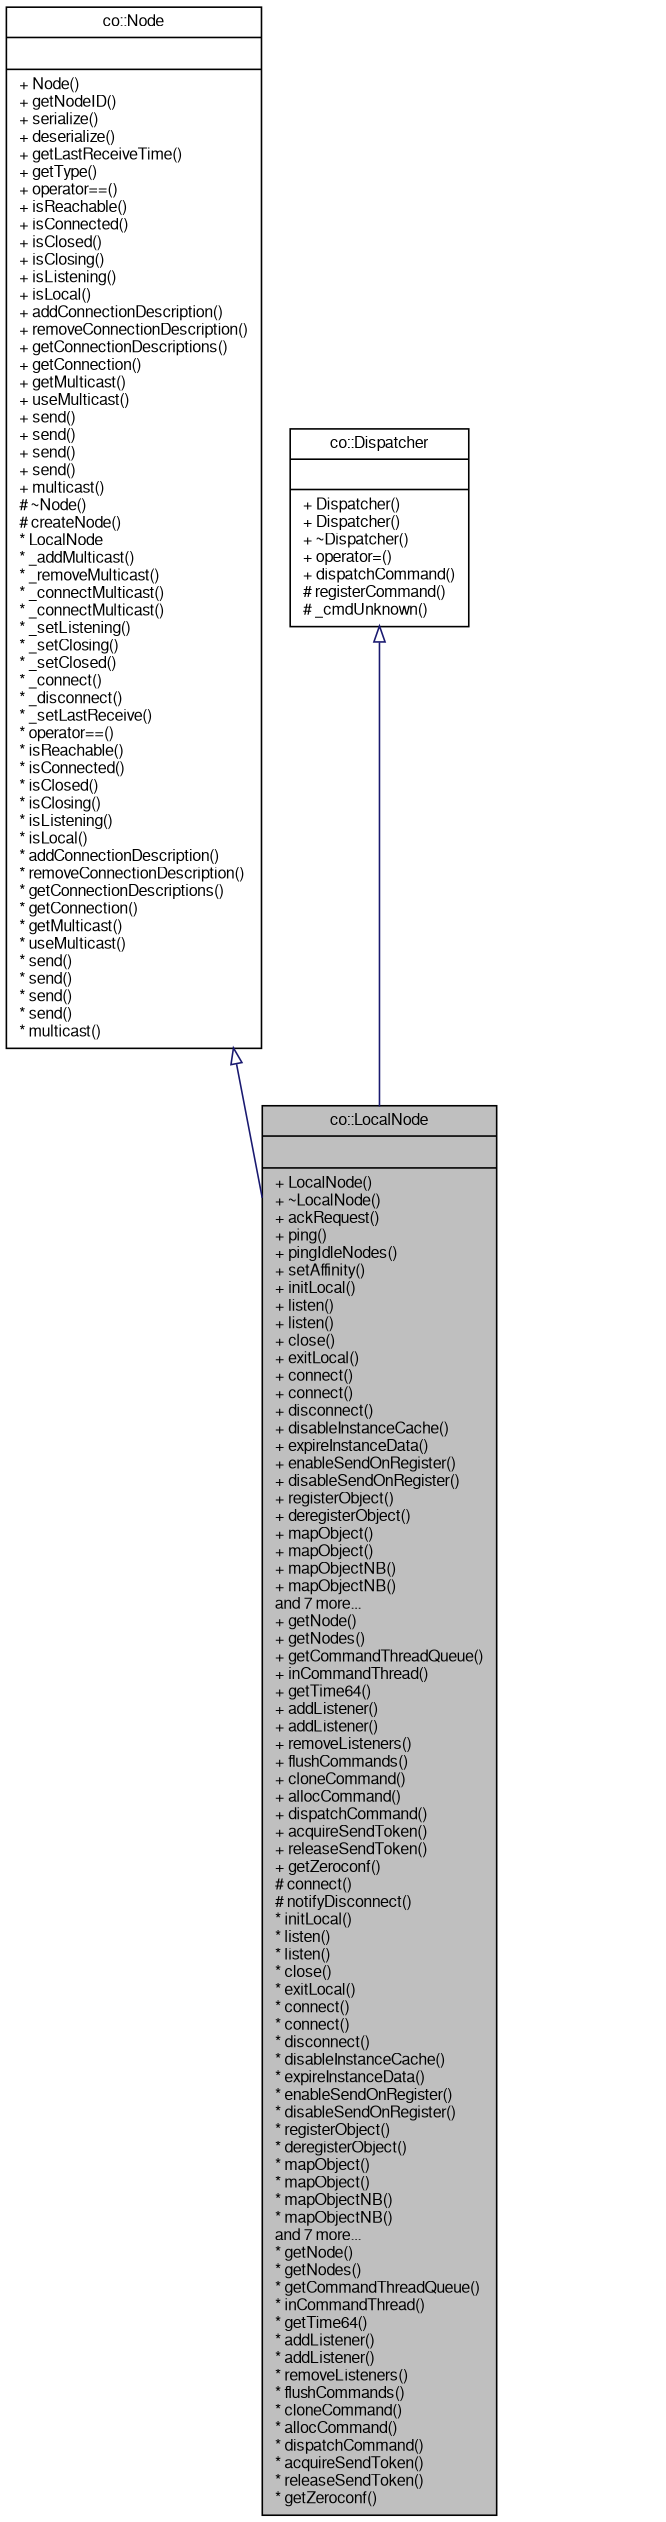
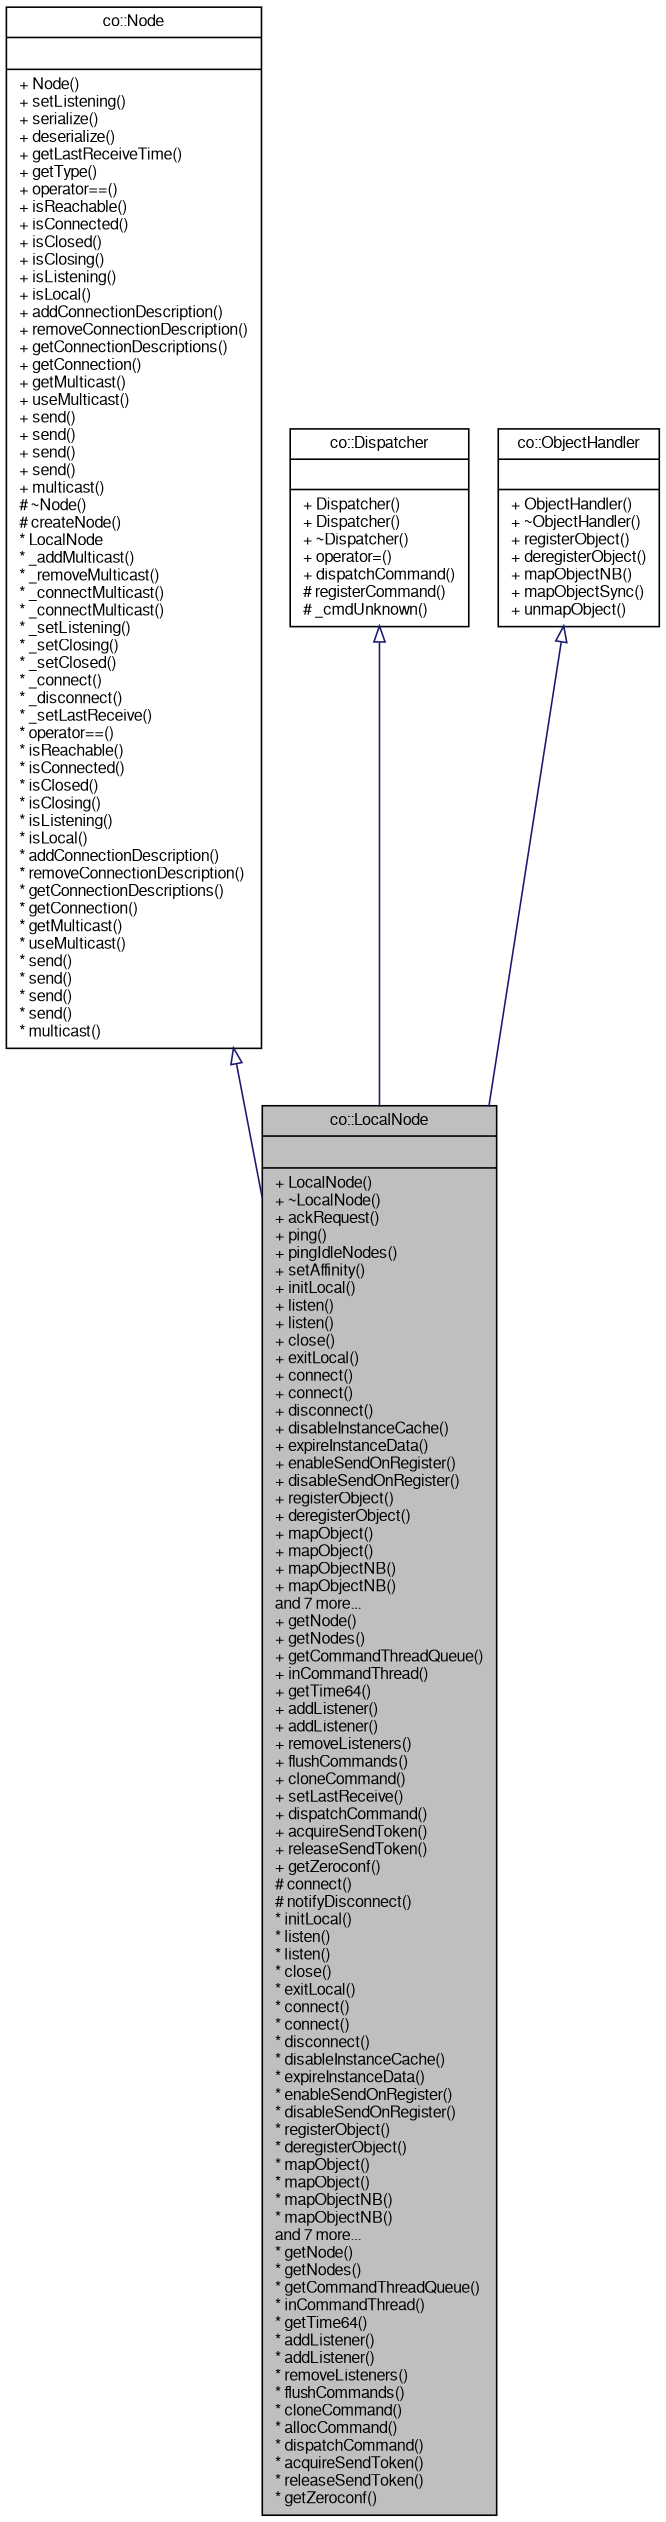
node "co::Node": text "+ getNodeID()" -> "+ setListening()"
node "co::ObjectHandler": added
node "co::LocalNode": text "+ allocCommand()" -> "+ setLastReceive()"
